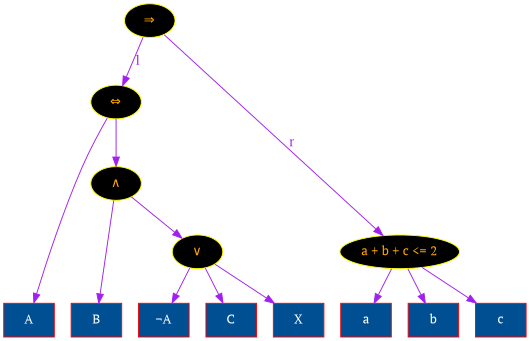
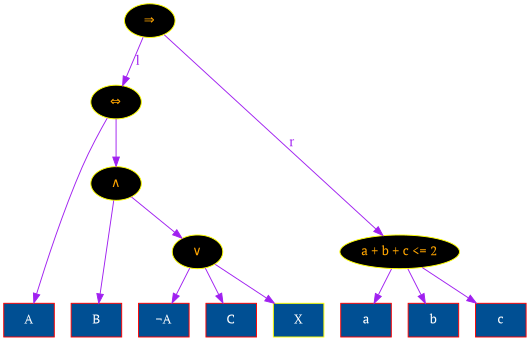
node "X": color red -> yellow
